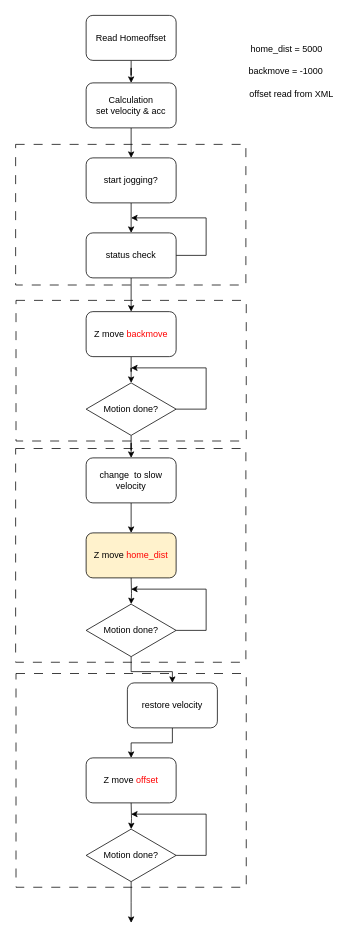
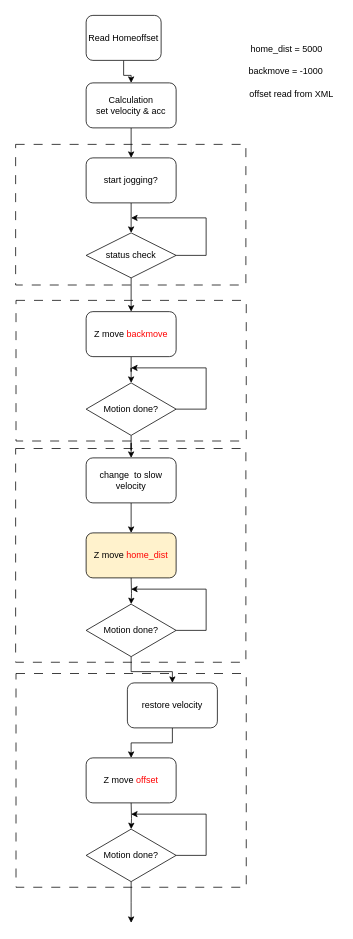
node "Read Homeoffset": size 90x45 -> 75x45
node "status check": shape rounded rectangle -> diamond
